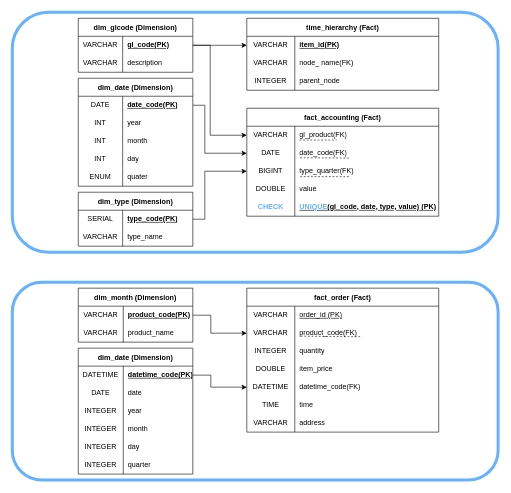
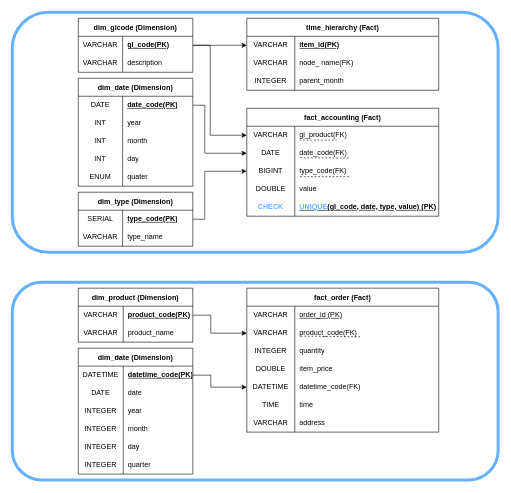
node "parent_node": label "parent_node" -> "parent_month"
node "type_quarter(FK)": label "type_quarter(FK)" -> "type_code(FK)"
node "dim_month (Dimension)": label "dim_month (Dimension)" -> "dim_product (Dimension)"
